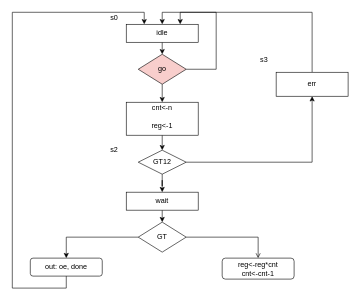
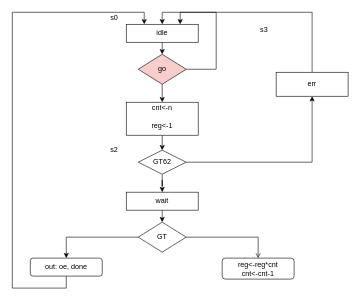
node "s3": moved (264, 60) -> (264, 30)
node "GT12": label "GT12" -> "GT62"
